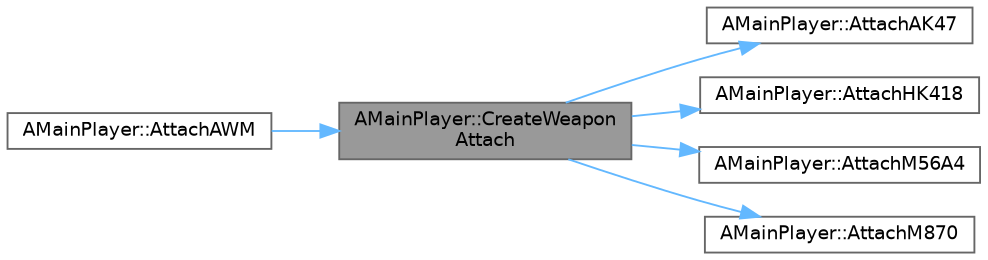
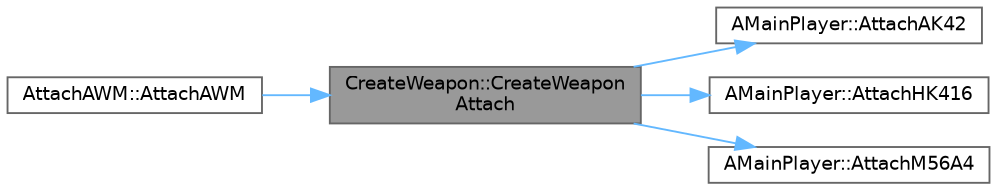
node "AMainPlayer::AttachAK47": label "AMainPlayer::AttachAK47" -> "AMainPlayer::AttachAK42"
node "AMainPlayer::AttachHK418": label "AMainPlayer::AttachHK418" -> "AMainPlayer::AttachHK416"
node "AMainPlayer::AttachAWM": label "AMainPlayer::AttachAWM" -> "AttachAWM::AttachAWM"
node "AMainPlayer::CreateWeapon Attach": label "AMainPlayer::CreateWeapon Attach" -> "CreateWeapon::CreateWeapon Attach"
node "AMainPlayer::AttachM870": removed
